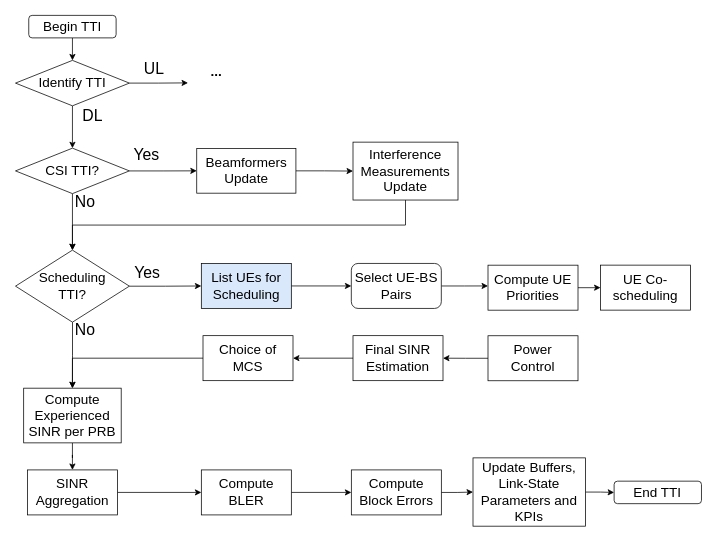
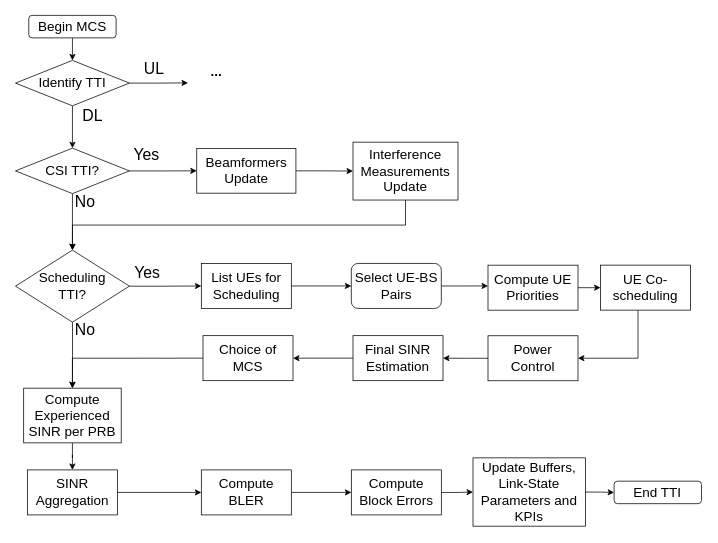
node "Begin TTI": label "Begin TTI" -> "Begin MCS"
node "List UEs for Scheduling": fillcolor #dae8fc -> #ffffff
edge "UE Co-scheduling" -> "PowerControl": added
